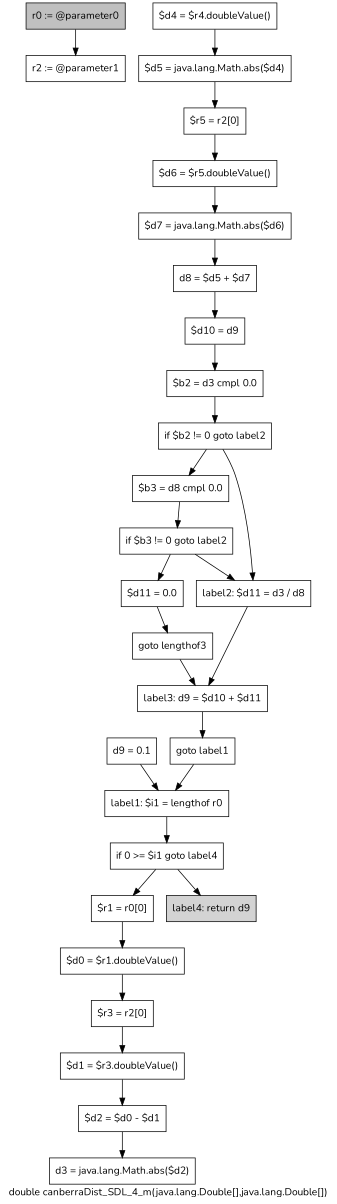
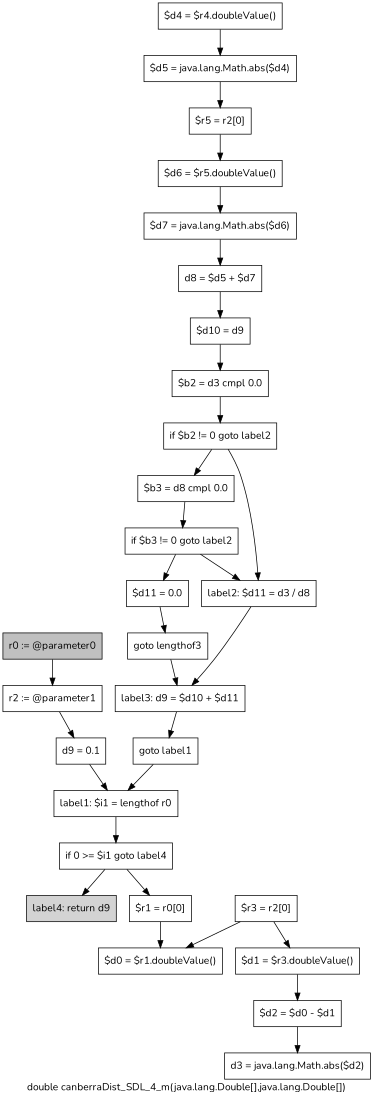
edge "r2 := @parameter1" -> "d9 = 0.1": added
edge "$d0 = $r1.doubleValue()" -> "$r3 = r2[0]": reversed
